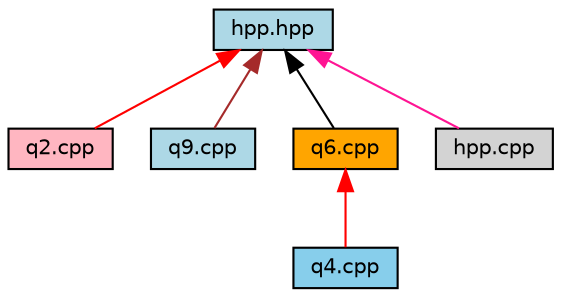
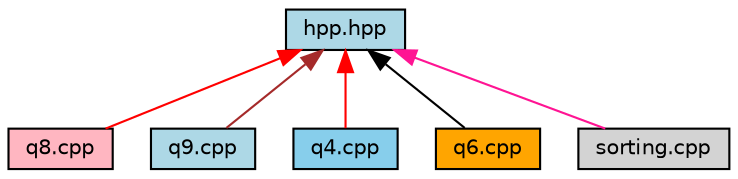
node "q2.cpp": label "q2.cpp" -> "q8.cpp"
node "hpp.cpp": label "hpp.cpp" -> "sorting.cpp"
edge "q4.cpp" -> "q6.cpp": now "q4.cpp" -> "hpp.hpp"
